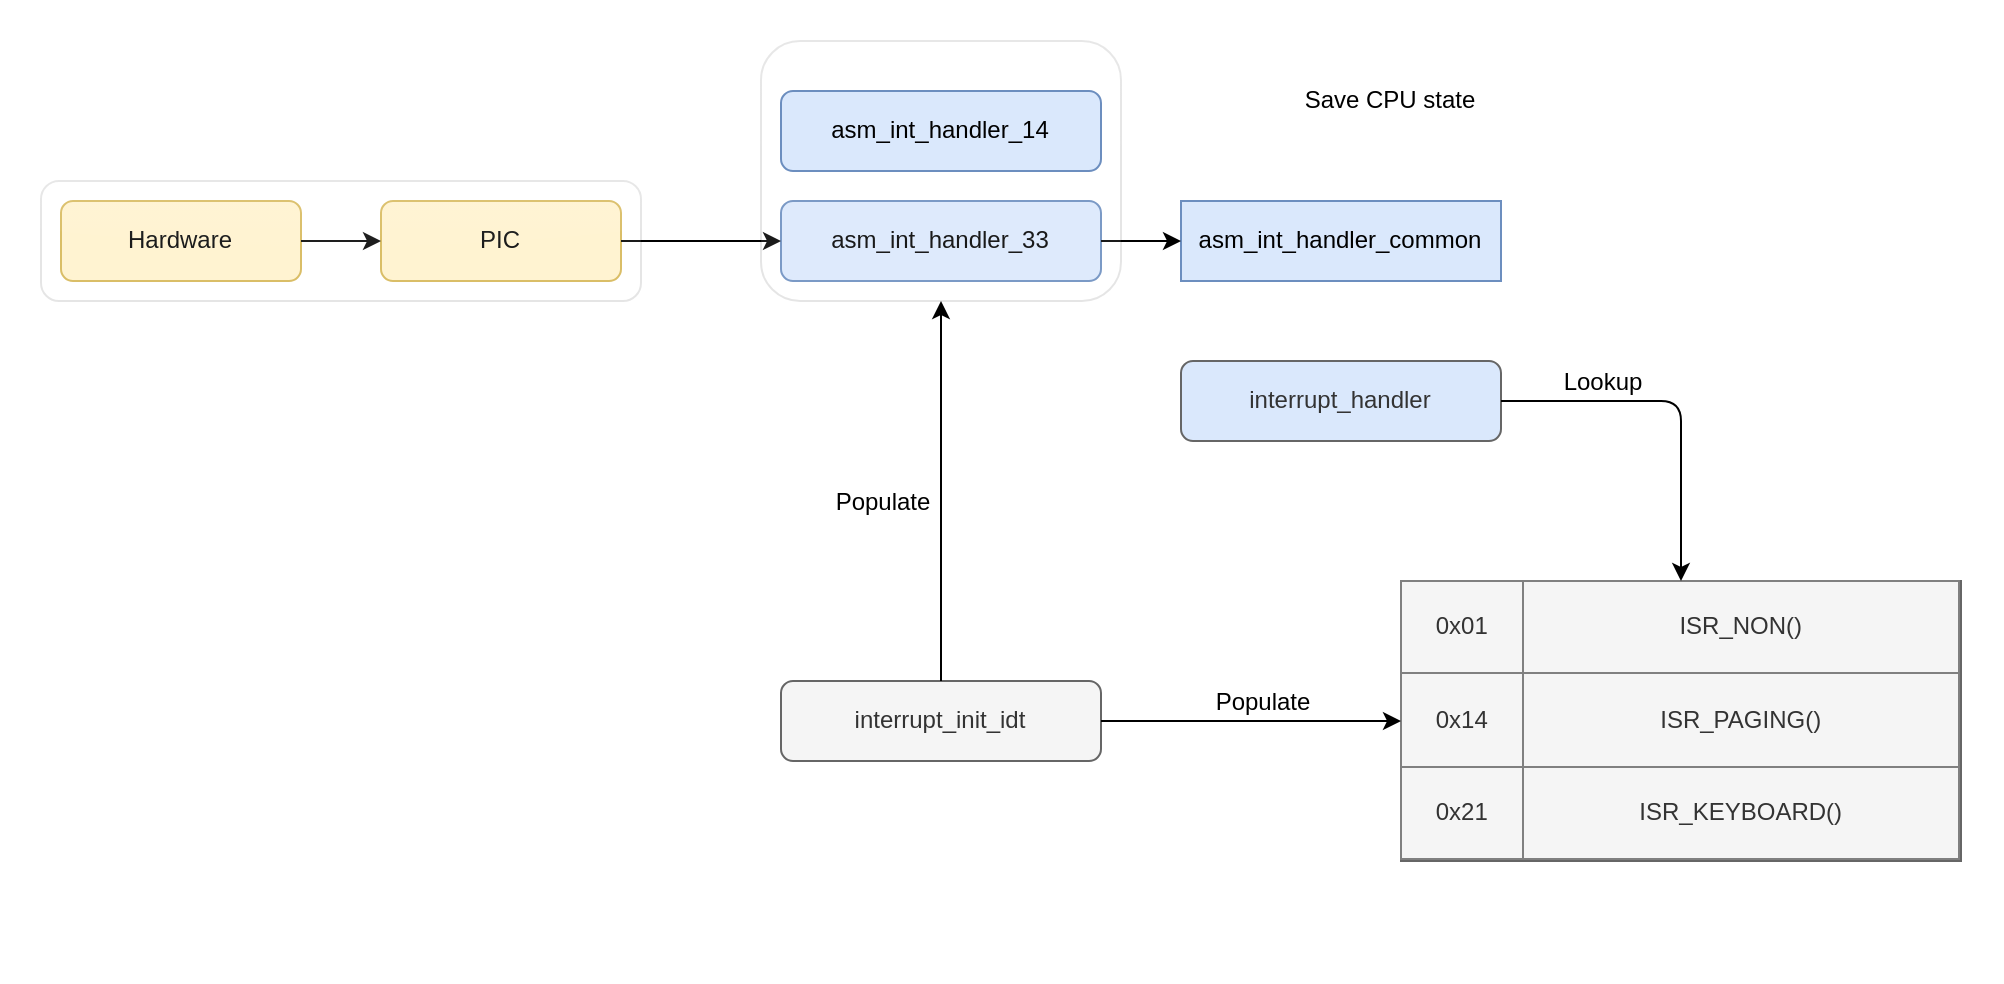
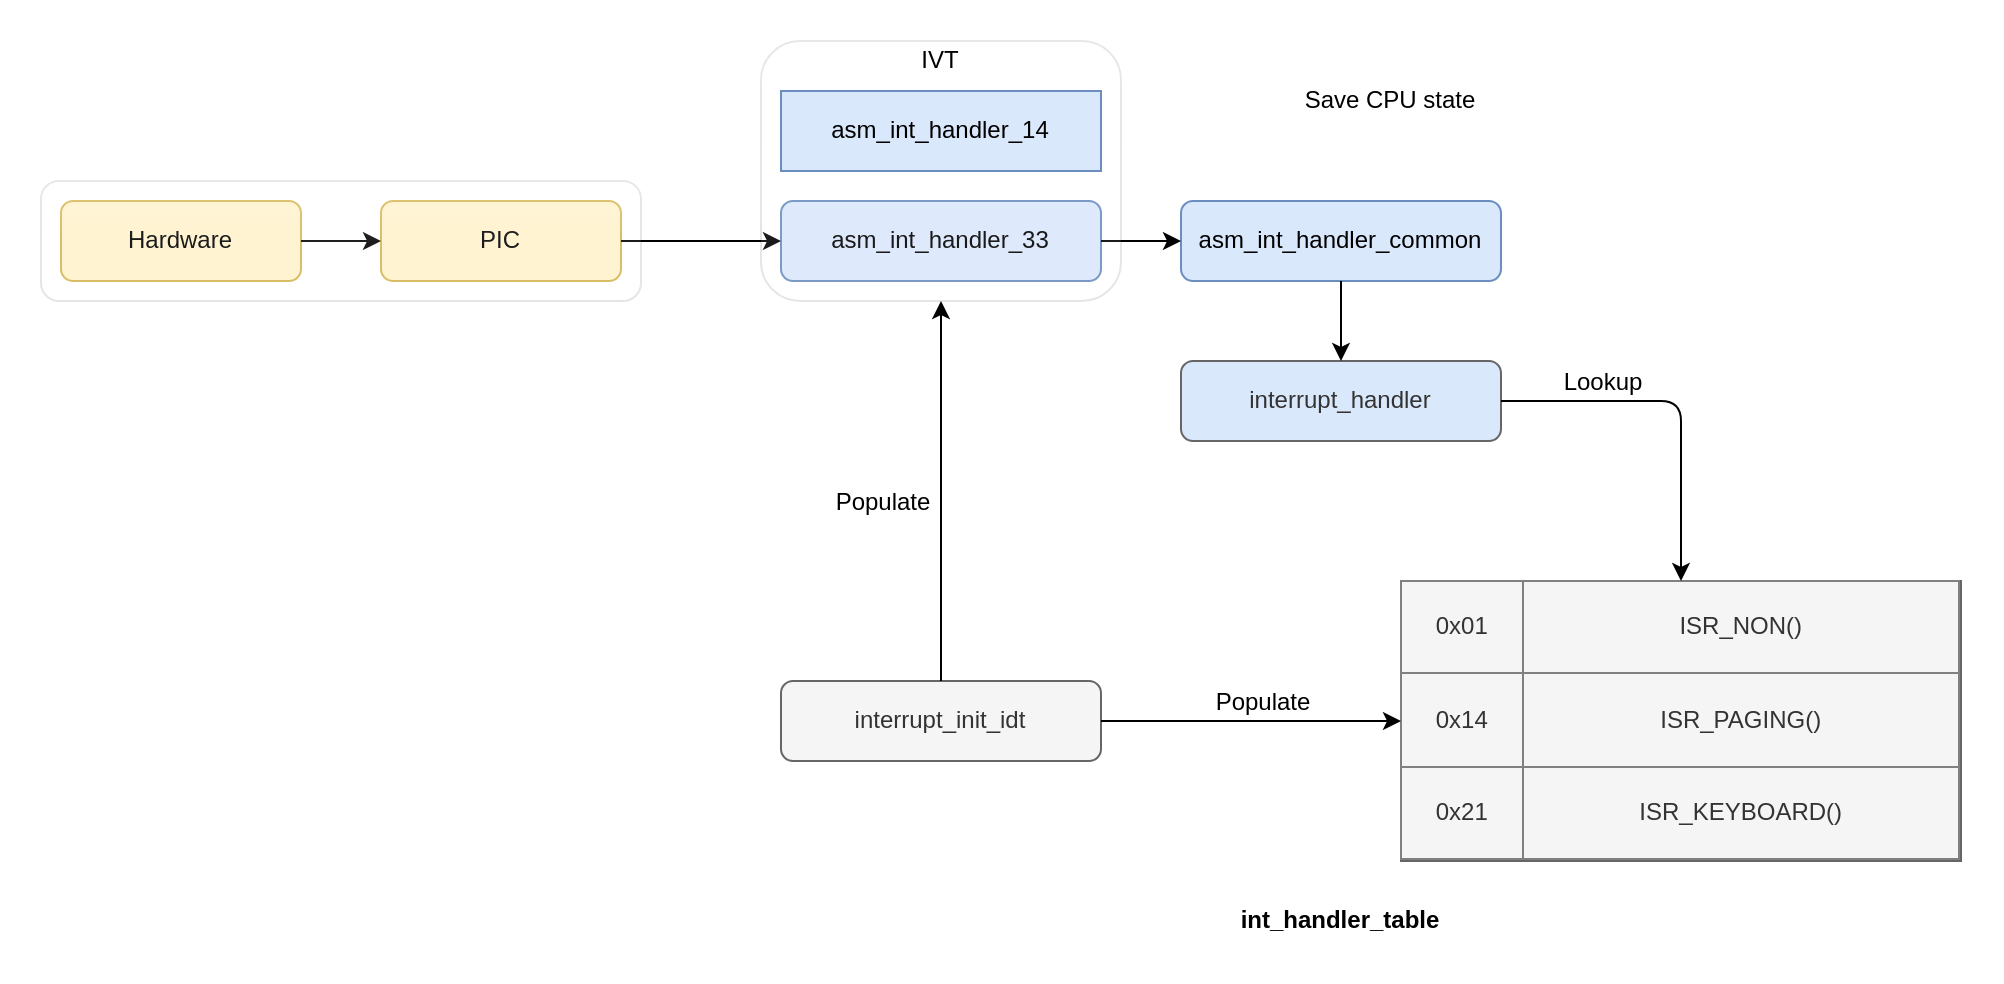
node "IVT": added
node "asm_int_handler_14": shape rounded rectangle -> rectangle
node "asm_int_handler_common": shape rectangle -> rounded rectangle
edge "asm_int_handler_common" -> "interrupt_handler": added
node "int_handler_table": added
